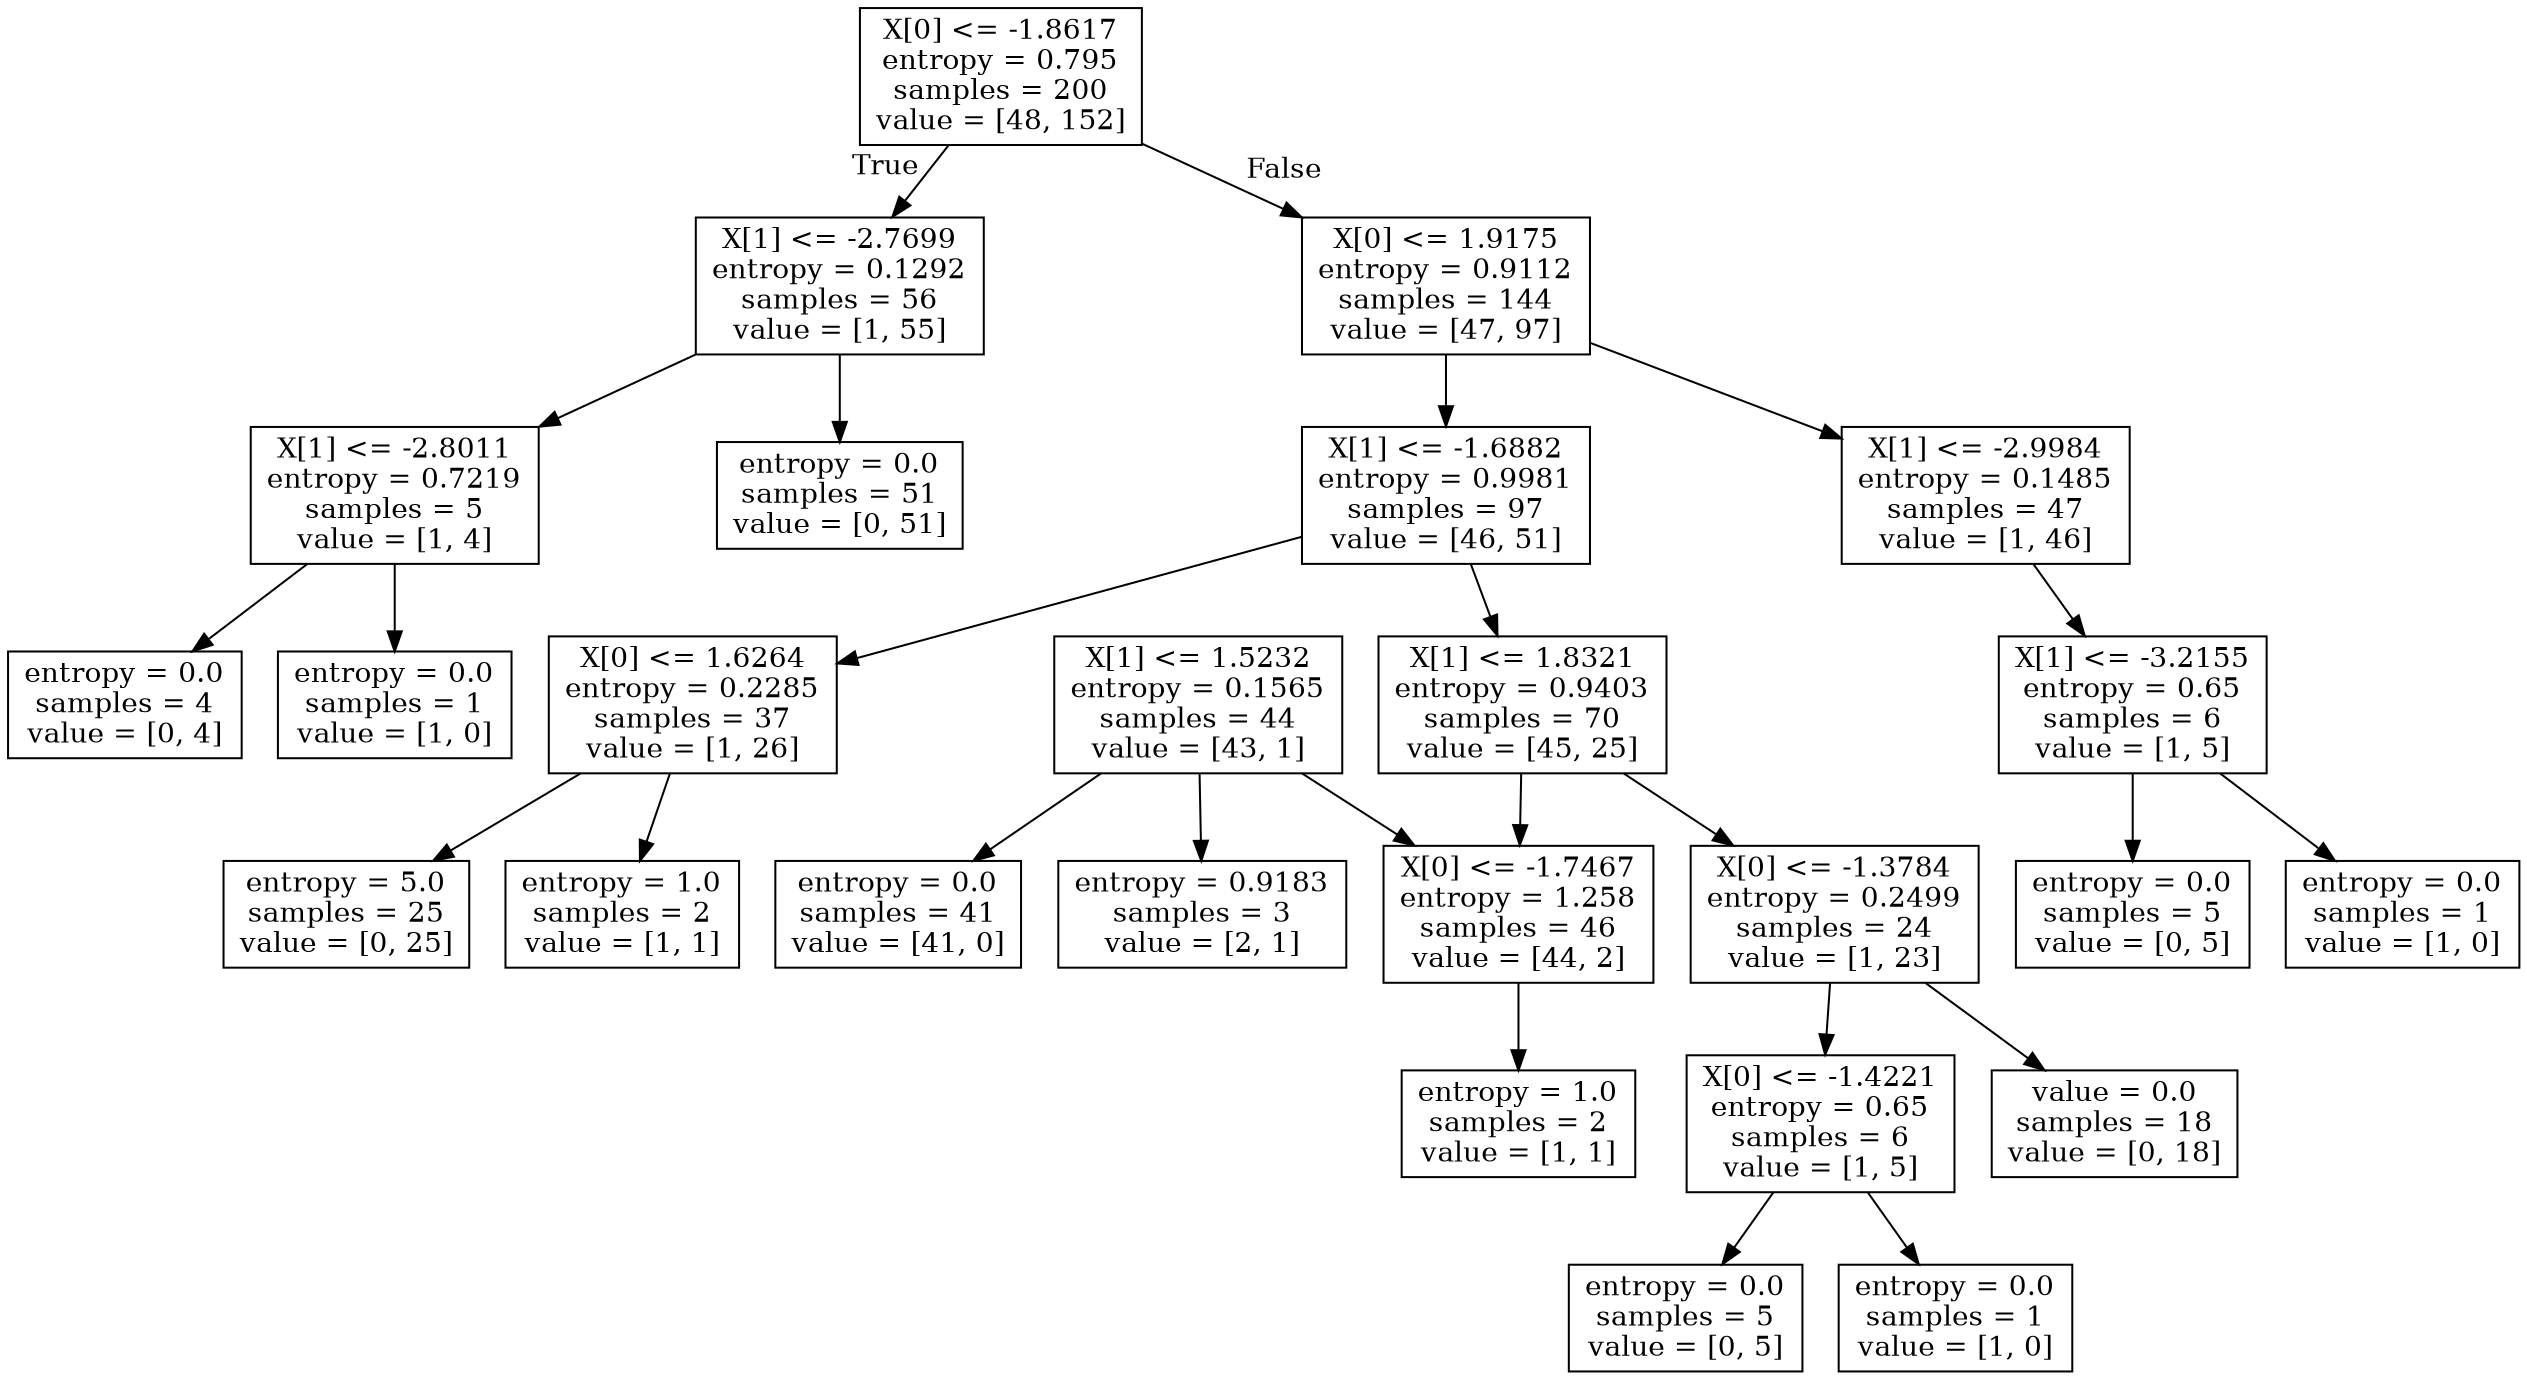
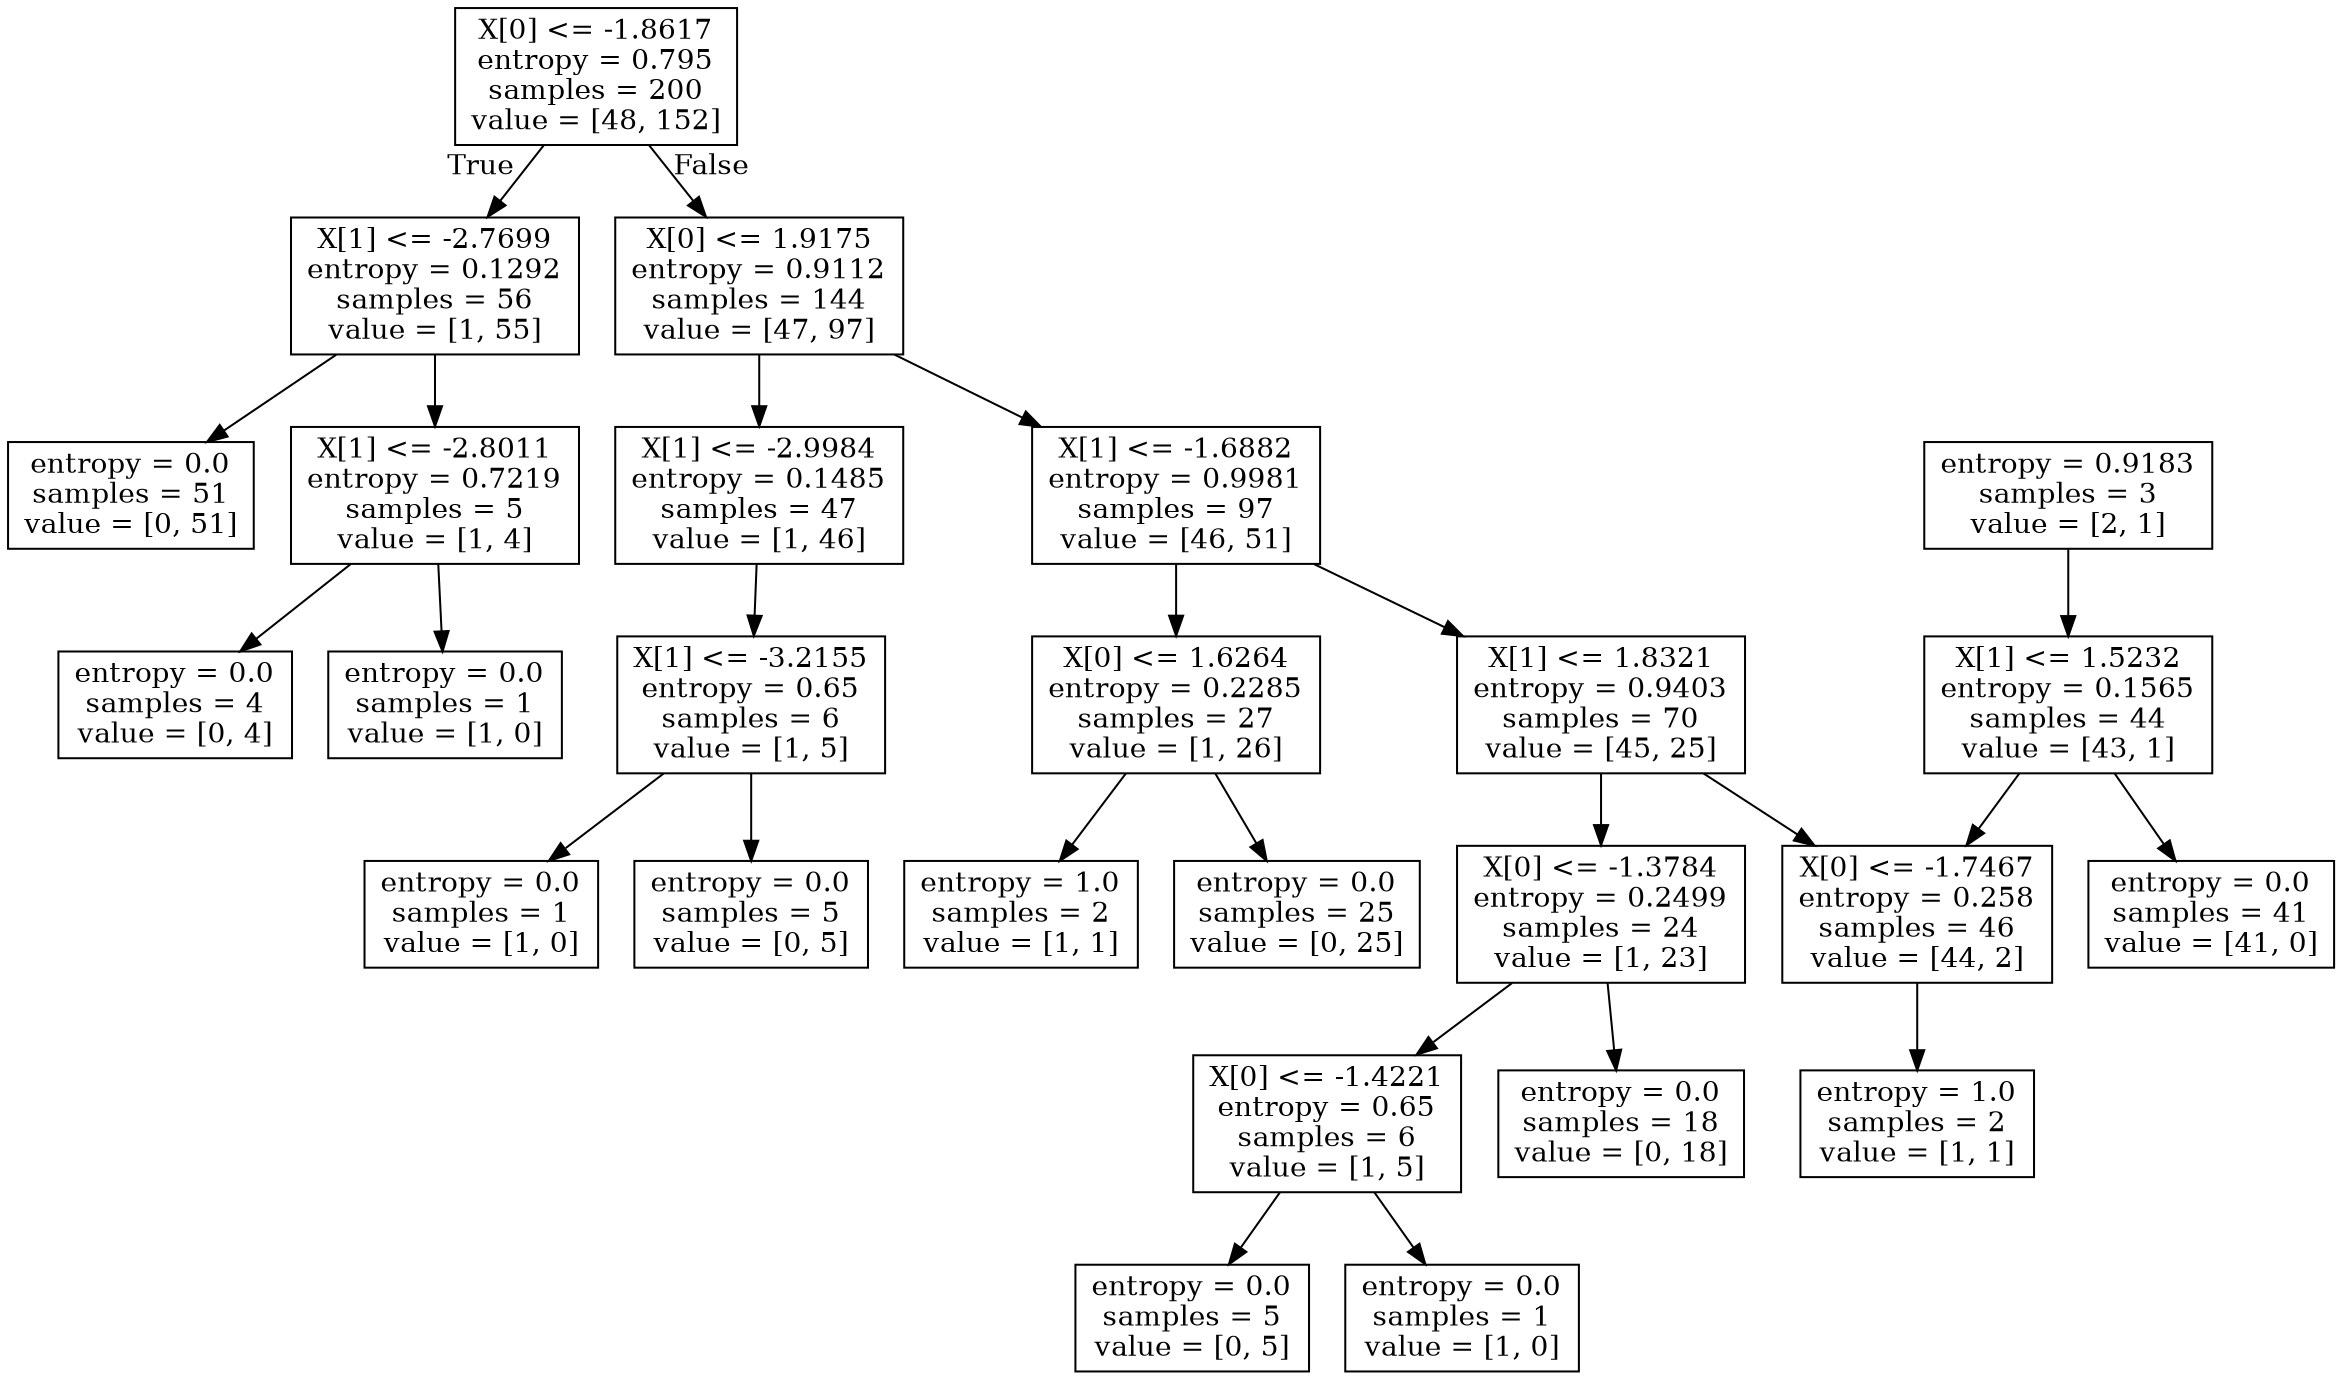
node "X[0] <= 1.6264 entropy = 0.2285 samples = 37 value = [1, 26]": label "X[0] <= 1.6264 entropy = 0.2285 samples = 37 value = [1, 26]" -> "X[0] <= 1.6264 entropy = 0.2285 samples = 27 value = [1, 26]"
edge "X[1] <= 1.5232 entropy = 0.1565 samples = 44 value = [43, 1]" -> "entropy = 0.9183 samples = 3 value = [2, 1]": reversed
node "entropy = 5.0 samples = 25 value = [0, 25]": label "entropy = 5.0 samples = 25 value = [0, 25]" -> "entropy = 0.0 samples = 25 value = [0, 25]"
node "X[0] <= -1.7467 entropy = 1.258 samples = 46 value = [44, 2]": label "X[0] <= -1.7467 entropy = 1.258 samples = 46 value = [44, 2]" -> "X[0] <= -1.7467 entropy = 0.258 samples = 46 value = [44, 2]"
node "value = 0.0 samples = 18 value = [0, 18]": label "value = 0.0 samples = 18 value = [0, 18]" -> "entropy = 0.0 samples = 18 value = [0, 18]"
